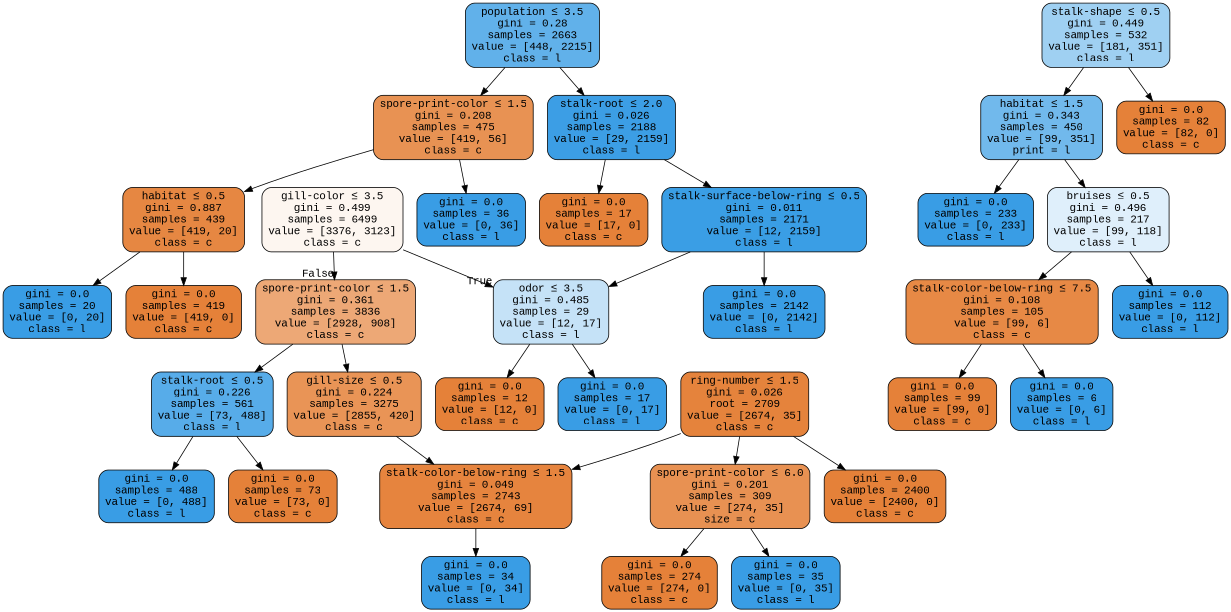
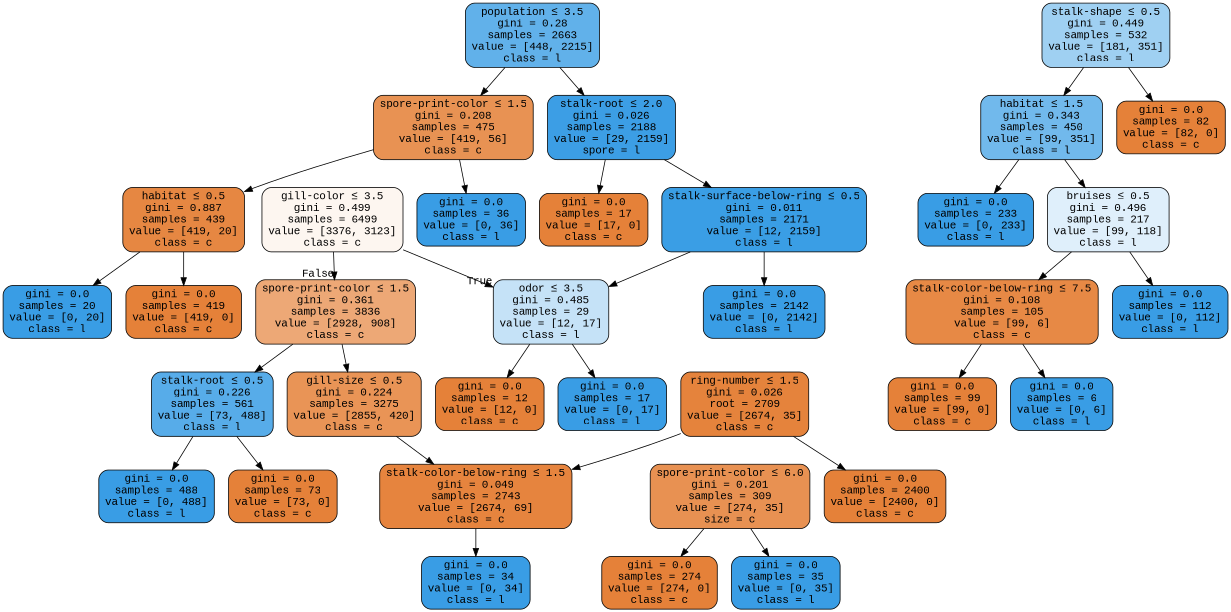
node "stalk-root ≤ 2.0": text "class = l" -> "spore = l"
node "habitat ≤ 1.5": text "print = l" -> "class = l"
edge "ring-number ≤ 1.5" -> "spore-print-color ≤ 6.0": removed
